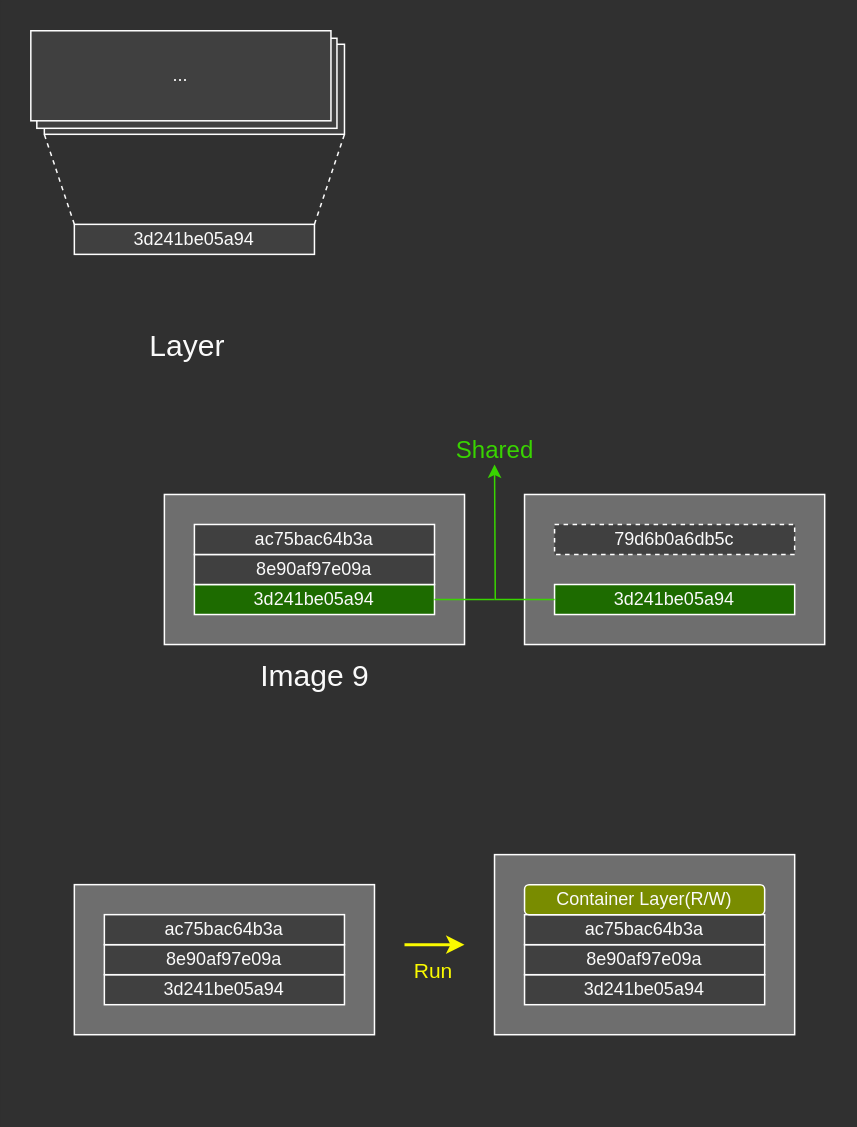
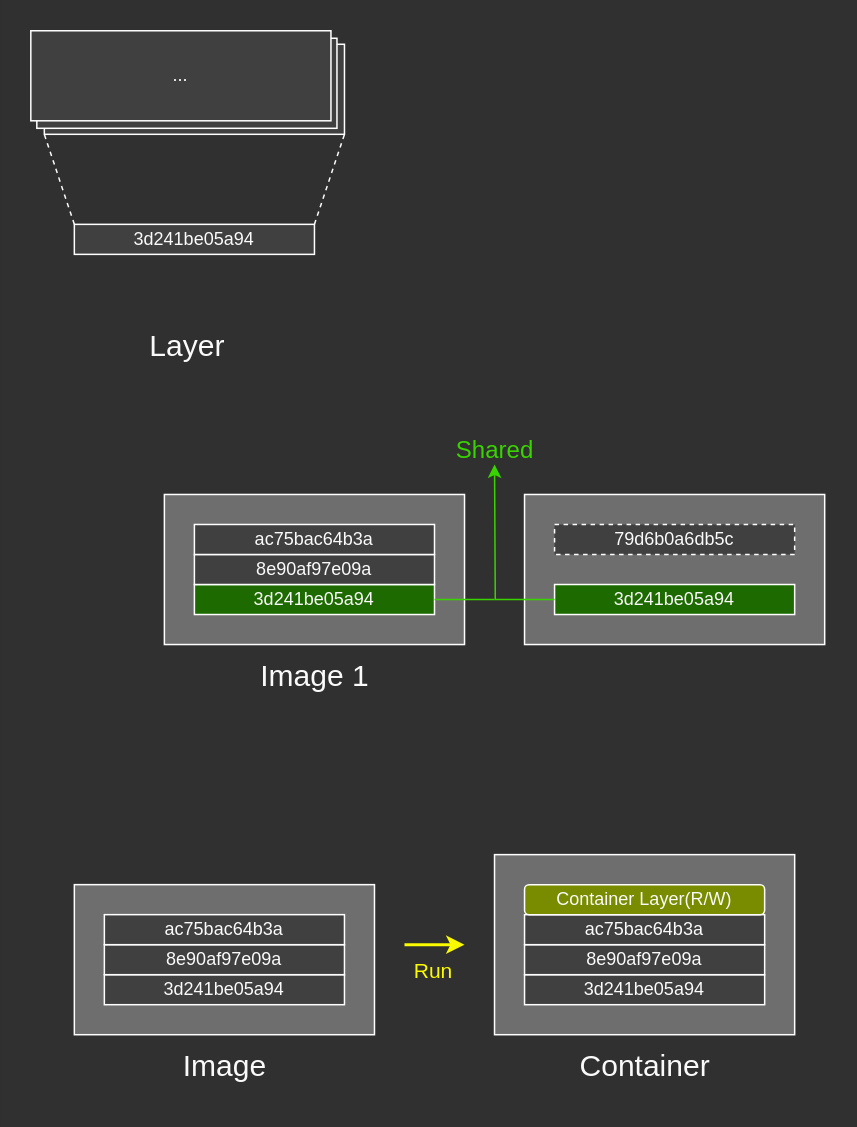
node "Image 9": label "Image 9" -> "Image 1"
node "Image": added
node "Container": added
